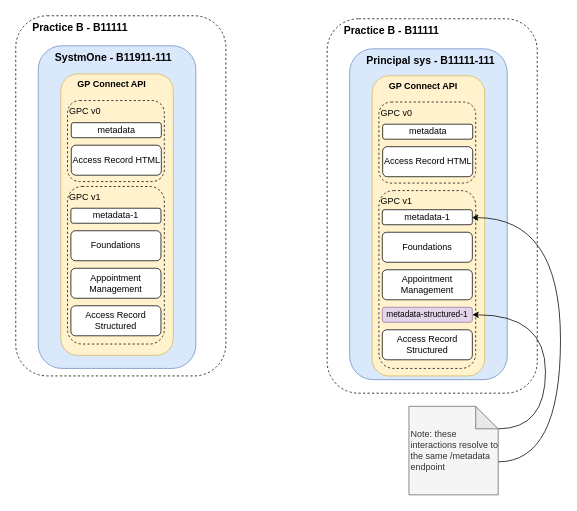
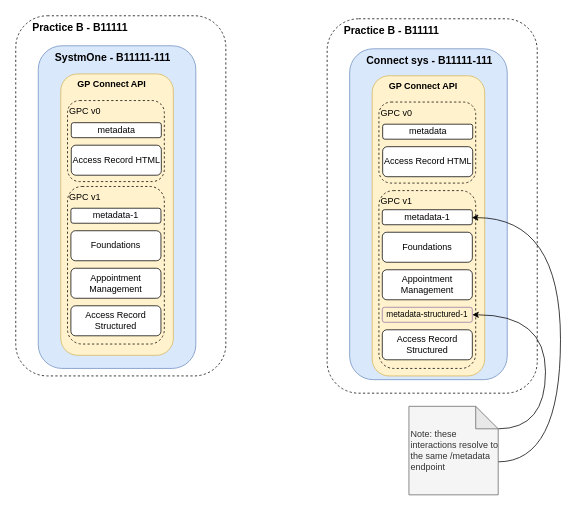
node "SystmOne - B11911-111": label "SystmOne - B11911-111" -> "SystmOne - B11111-111"
node "Principal sys - B11111-111": label "Principal sys - B11111-111" -> "Connect sys - B11111-111"
node "metadata-structured-1": fillcolor #e1d5e7 -> #fff2cc
